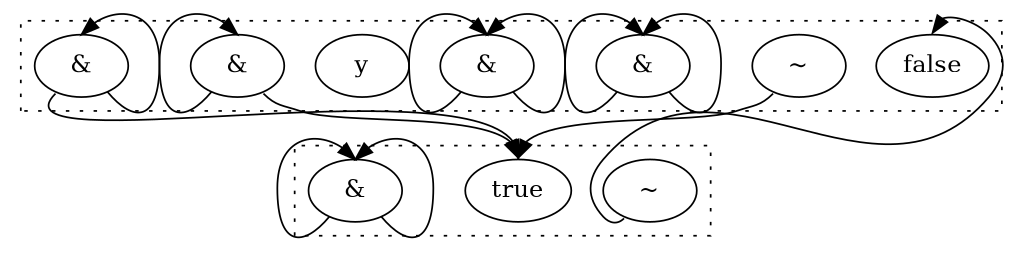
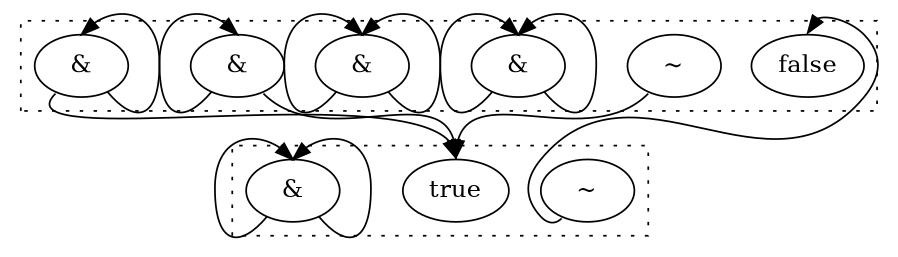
node "y": removed
